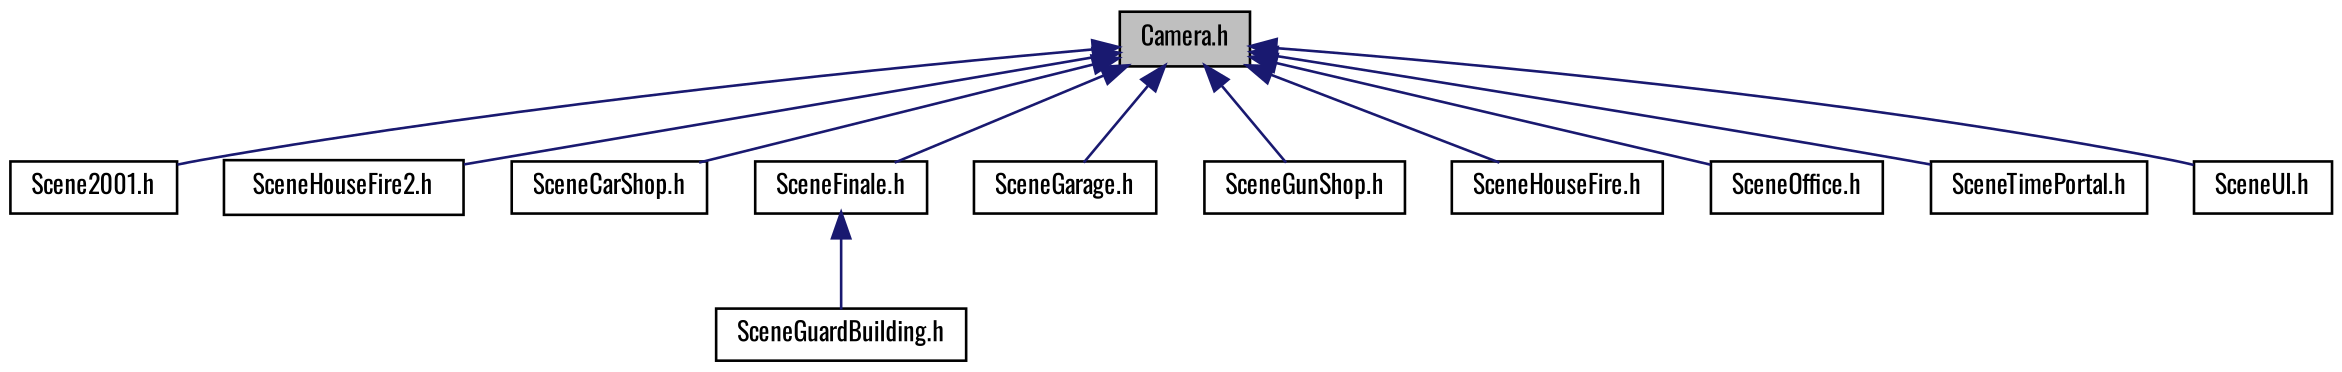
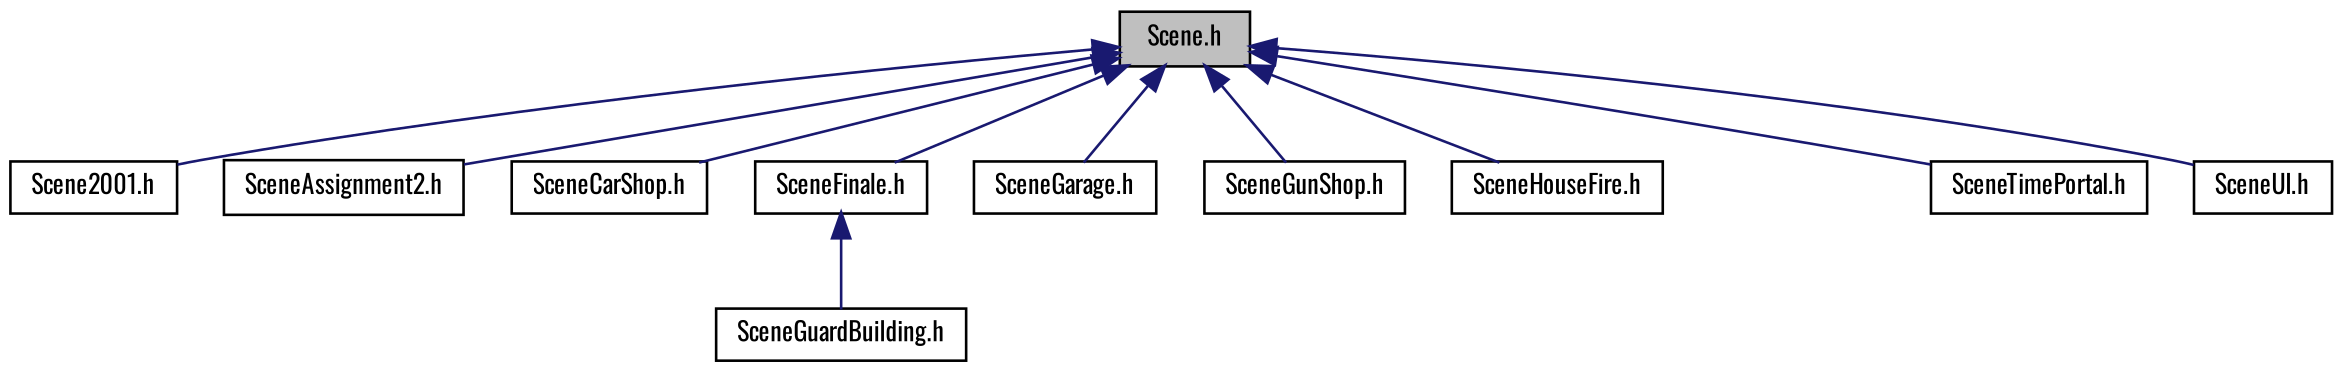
node "Camera.h": label "Camera.h" -> "Scene.h"
node "SceneHouseFire2.h": label "SceneHouseFire2.h" -> "SceneAssignment2.h"
node "SceneOffice.h": removed
